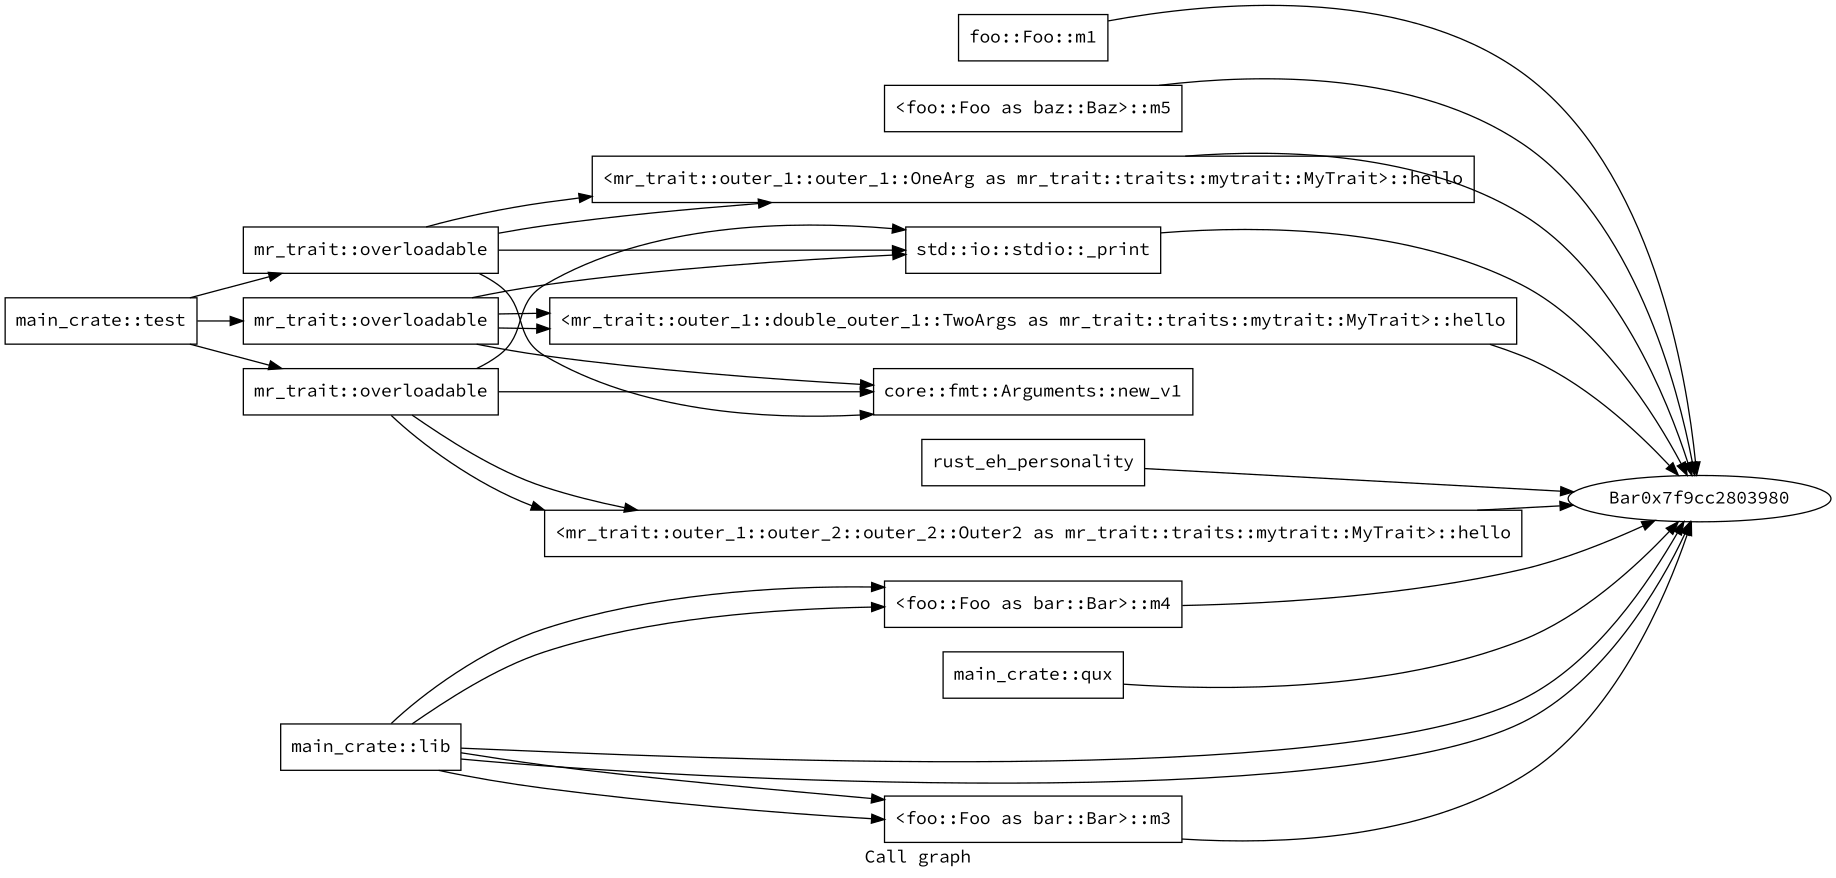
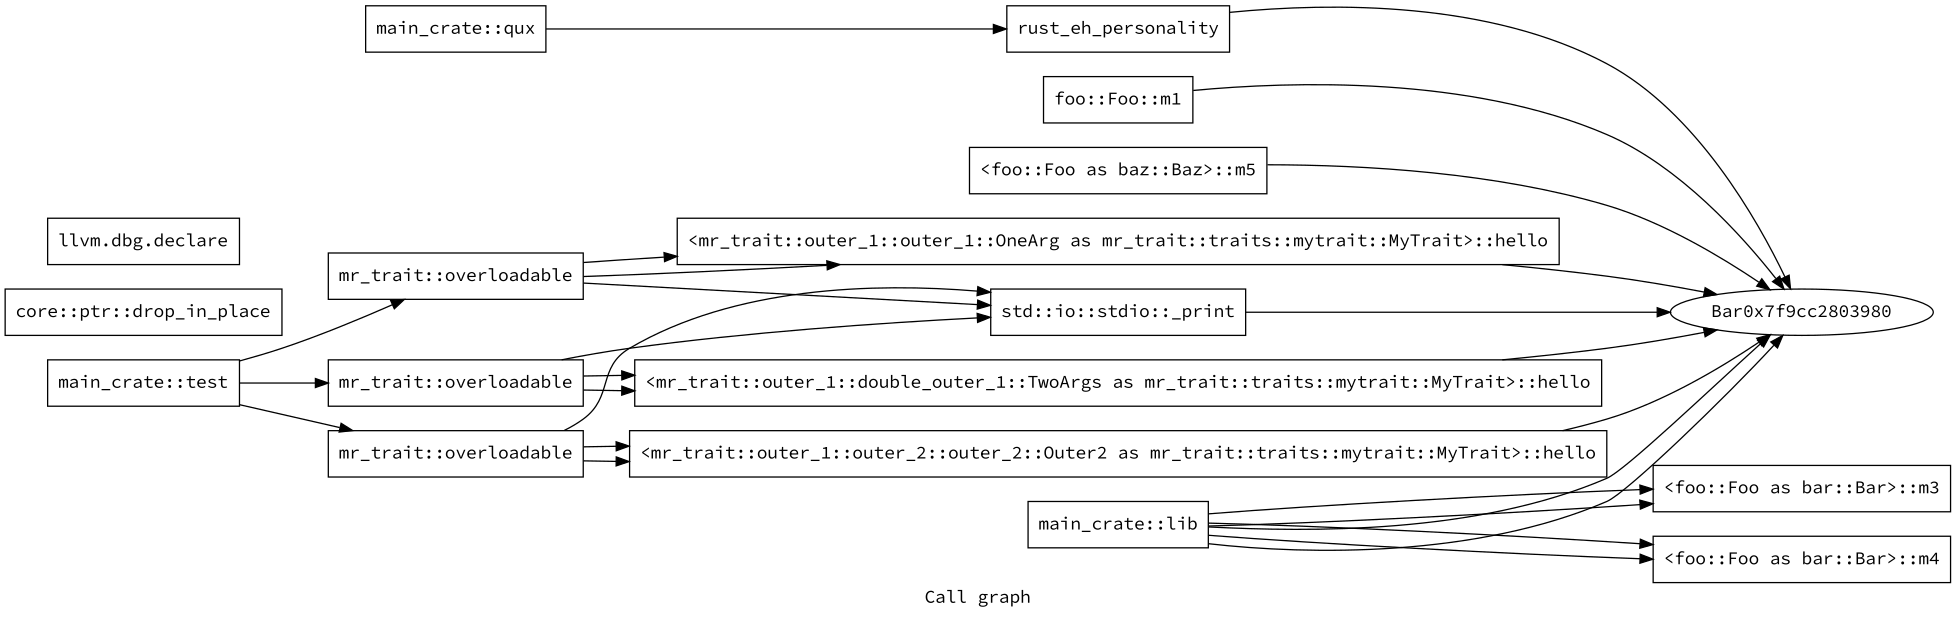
node "llvm.dbg.declare": added
node "core::ptr::drop_in_place": added
node "core::fmt::Arguments::new_v1": removed
edge "<foo::Foo as bar::Bar>::m4" -> "Bar0x7f9cc2803980": removed
edge "main_crate::qux" -> "Bar0x7f9cc2803980": now "main_crate::qux" -> "rust_eh_personality"
edge "<foo::Foo as bar::Bar>::m3" -> "Bar0x7f9cc2803980": removed
